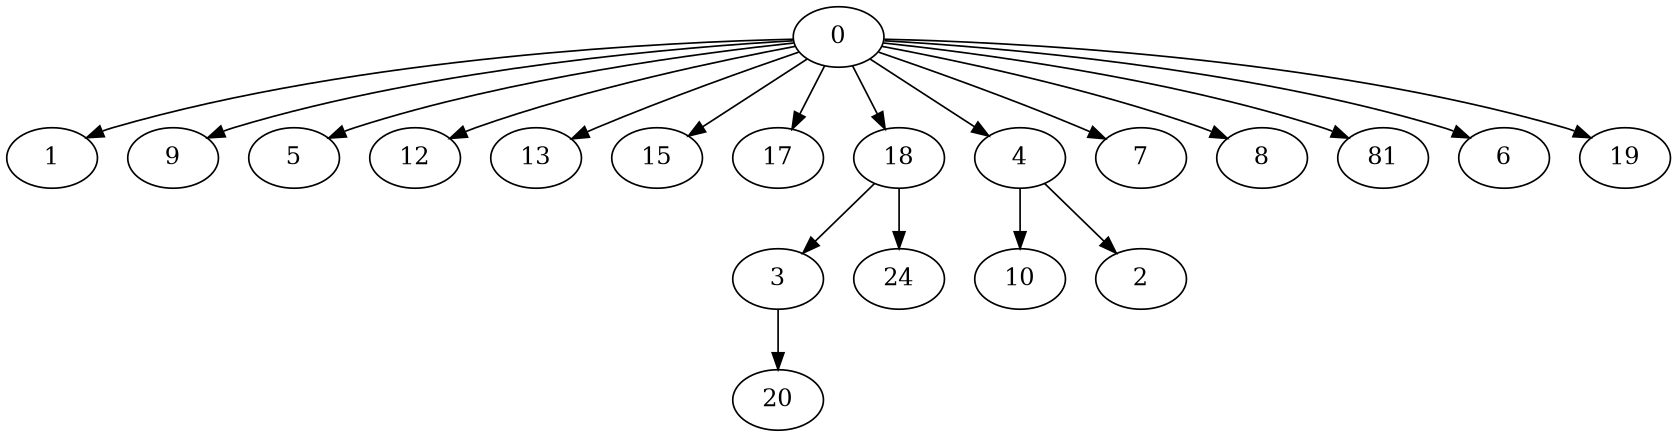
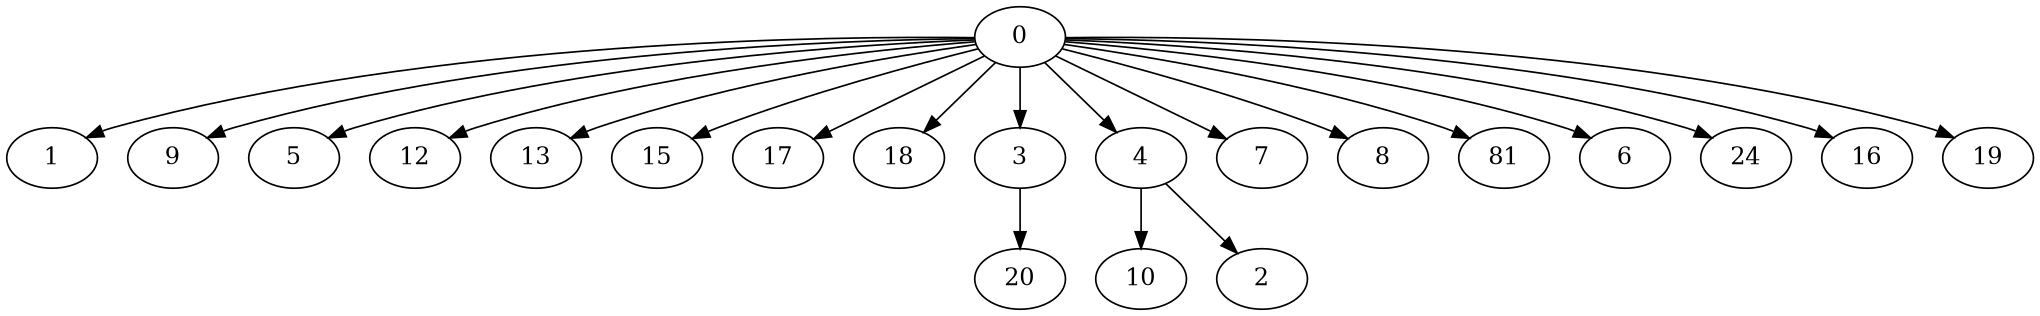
node "16": added
edge "18" -> "24": now "0" -> "24"
edge "18" -> "3": now "0" -> "3"
